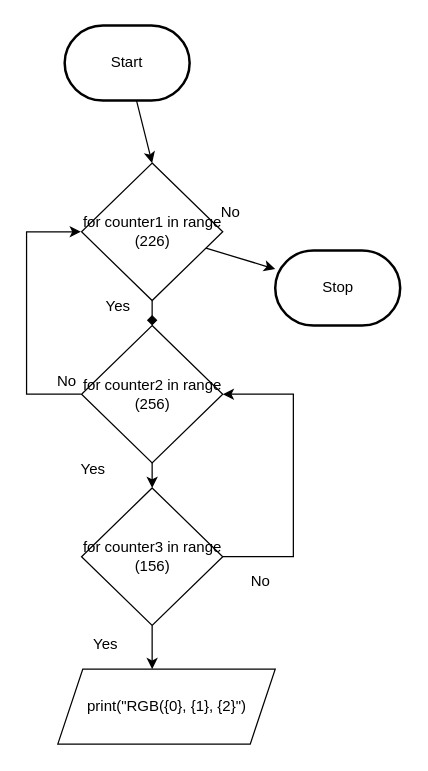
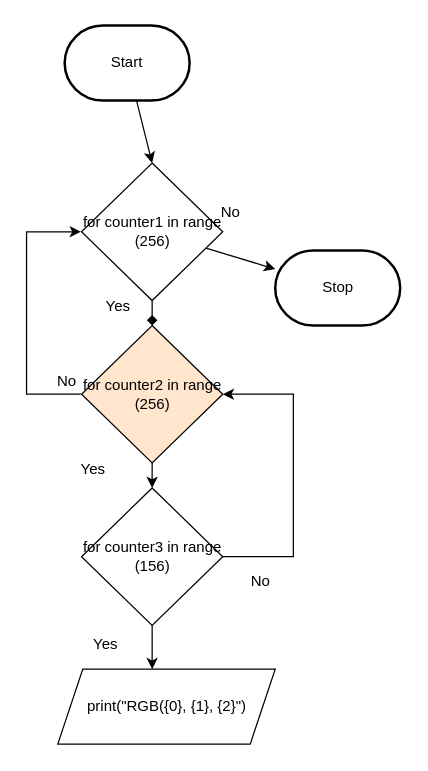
node "for counter1 in range (226)": label "for counter1 in range (226)" -> "for counter1 in range (256)"
node "for counter2 in range (256)": fillcolor #ffffff -> #ffe6cc
